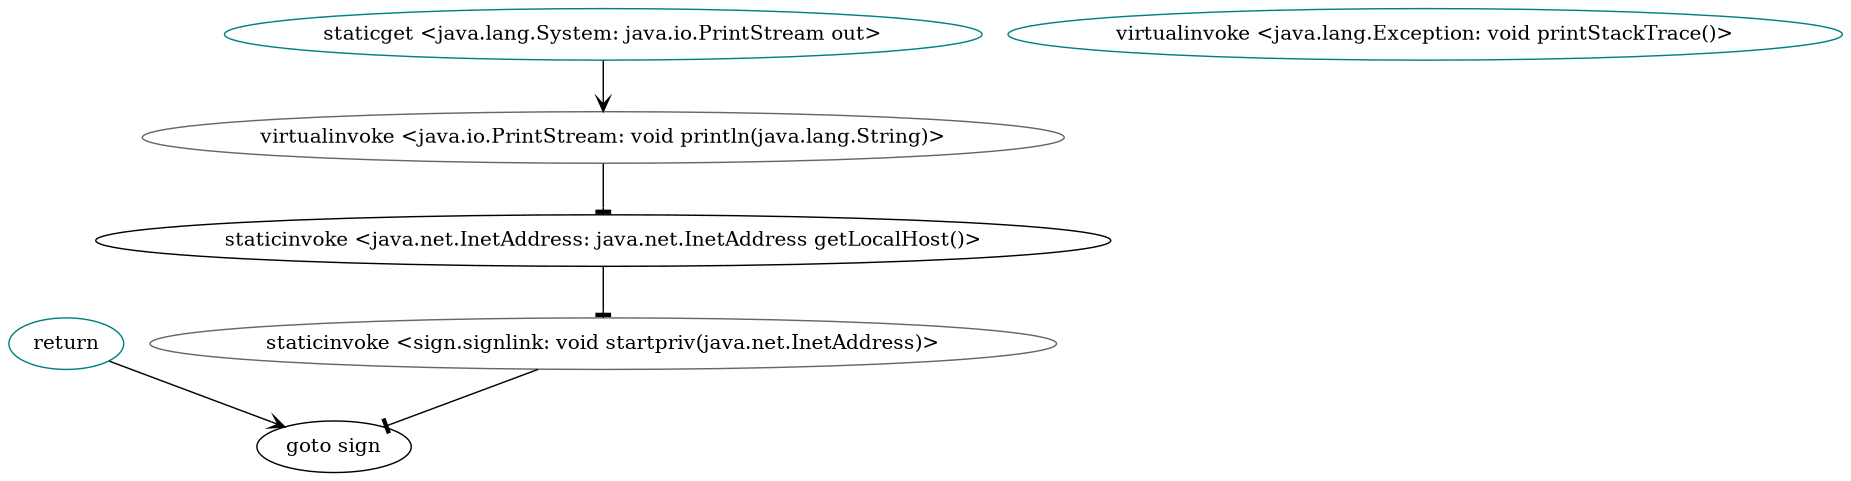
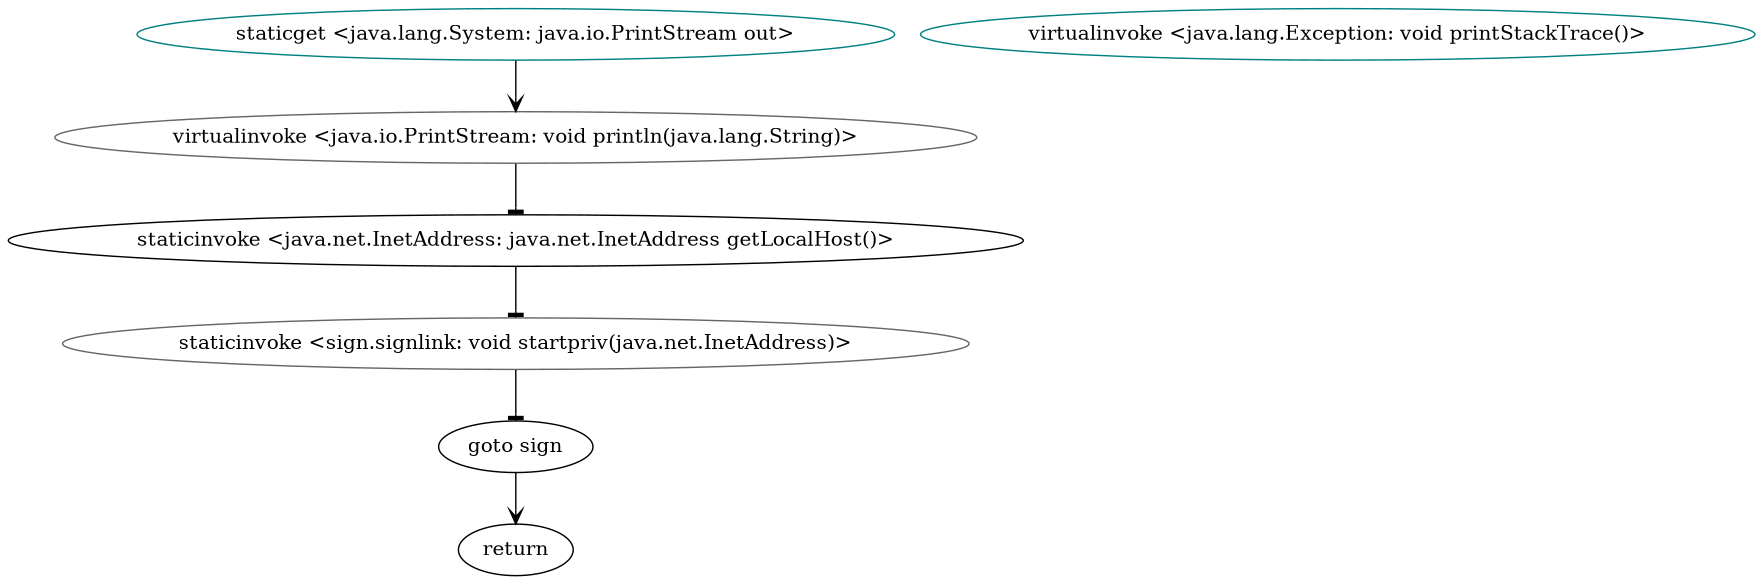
node "return": color teal -> black
edge "return" -> "goto sign": reversed
